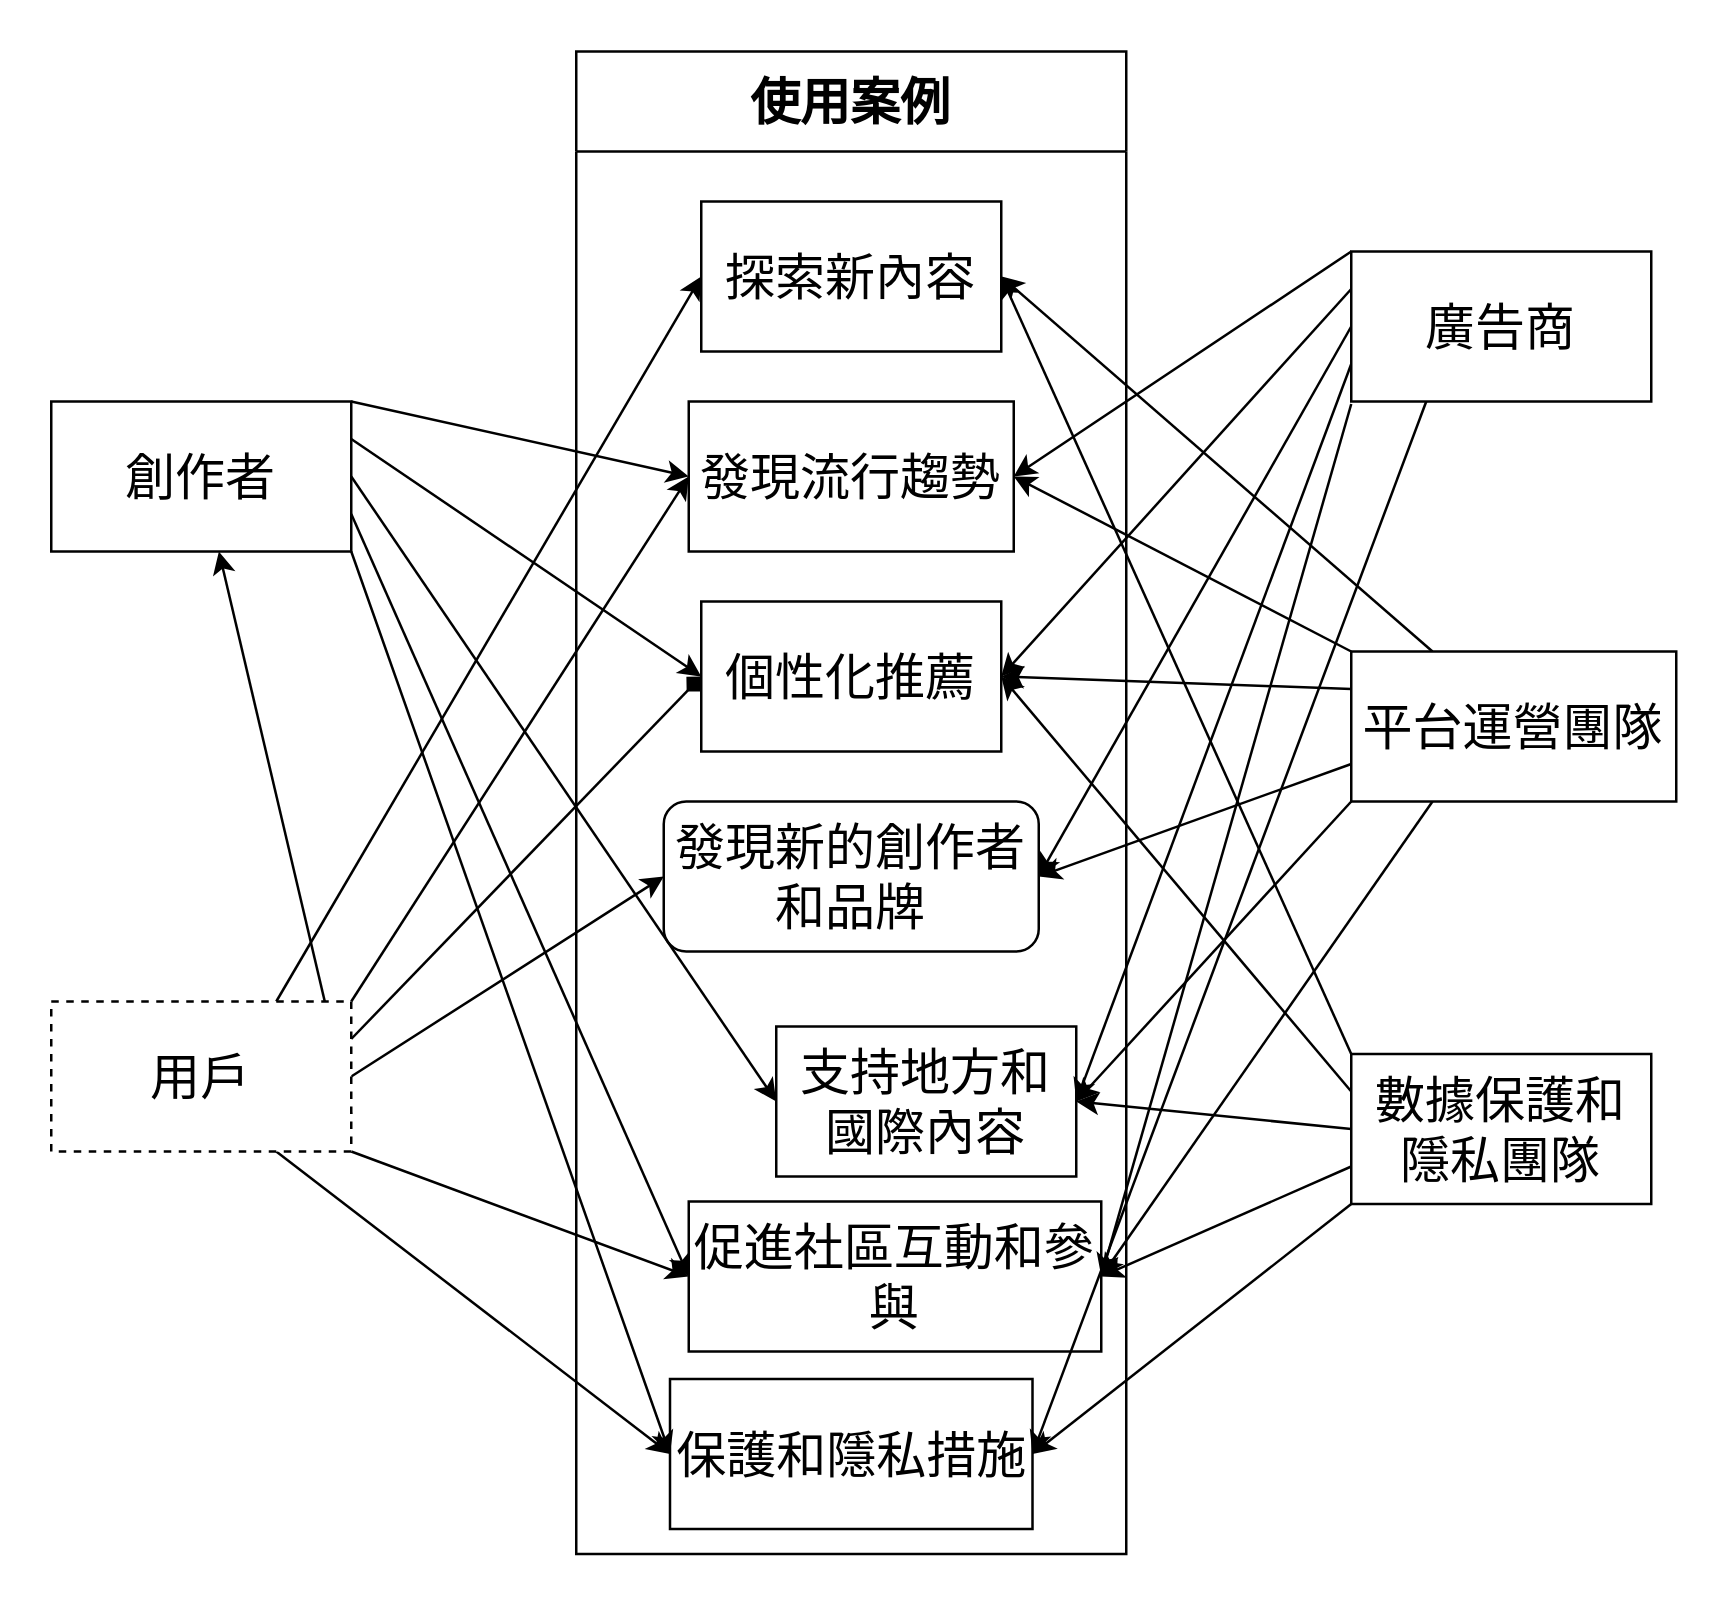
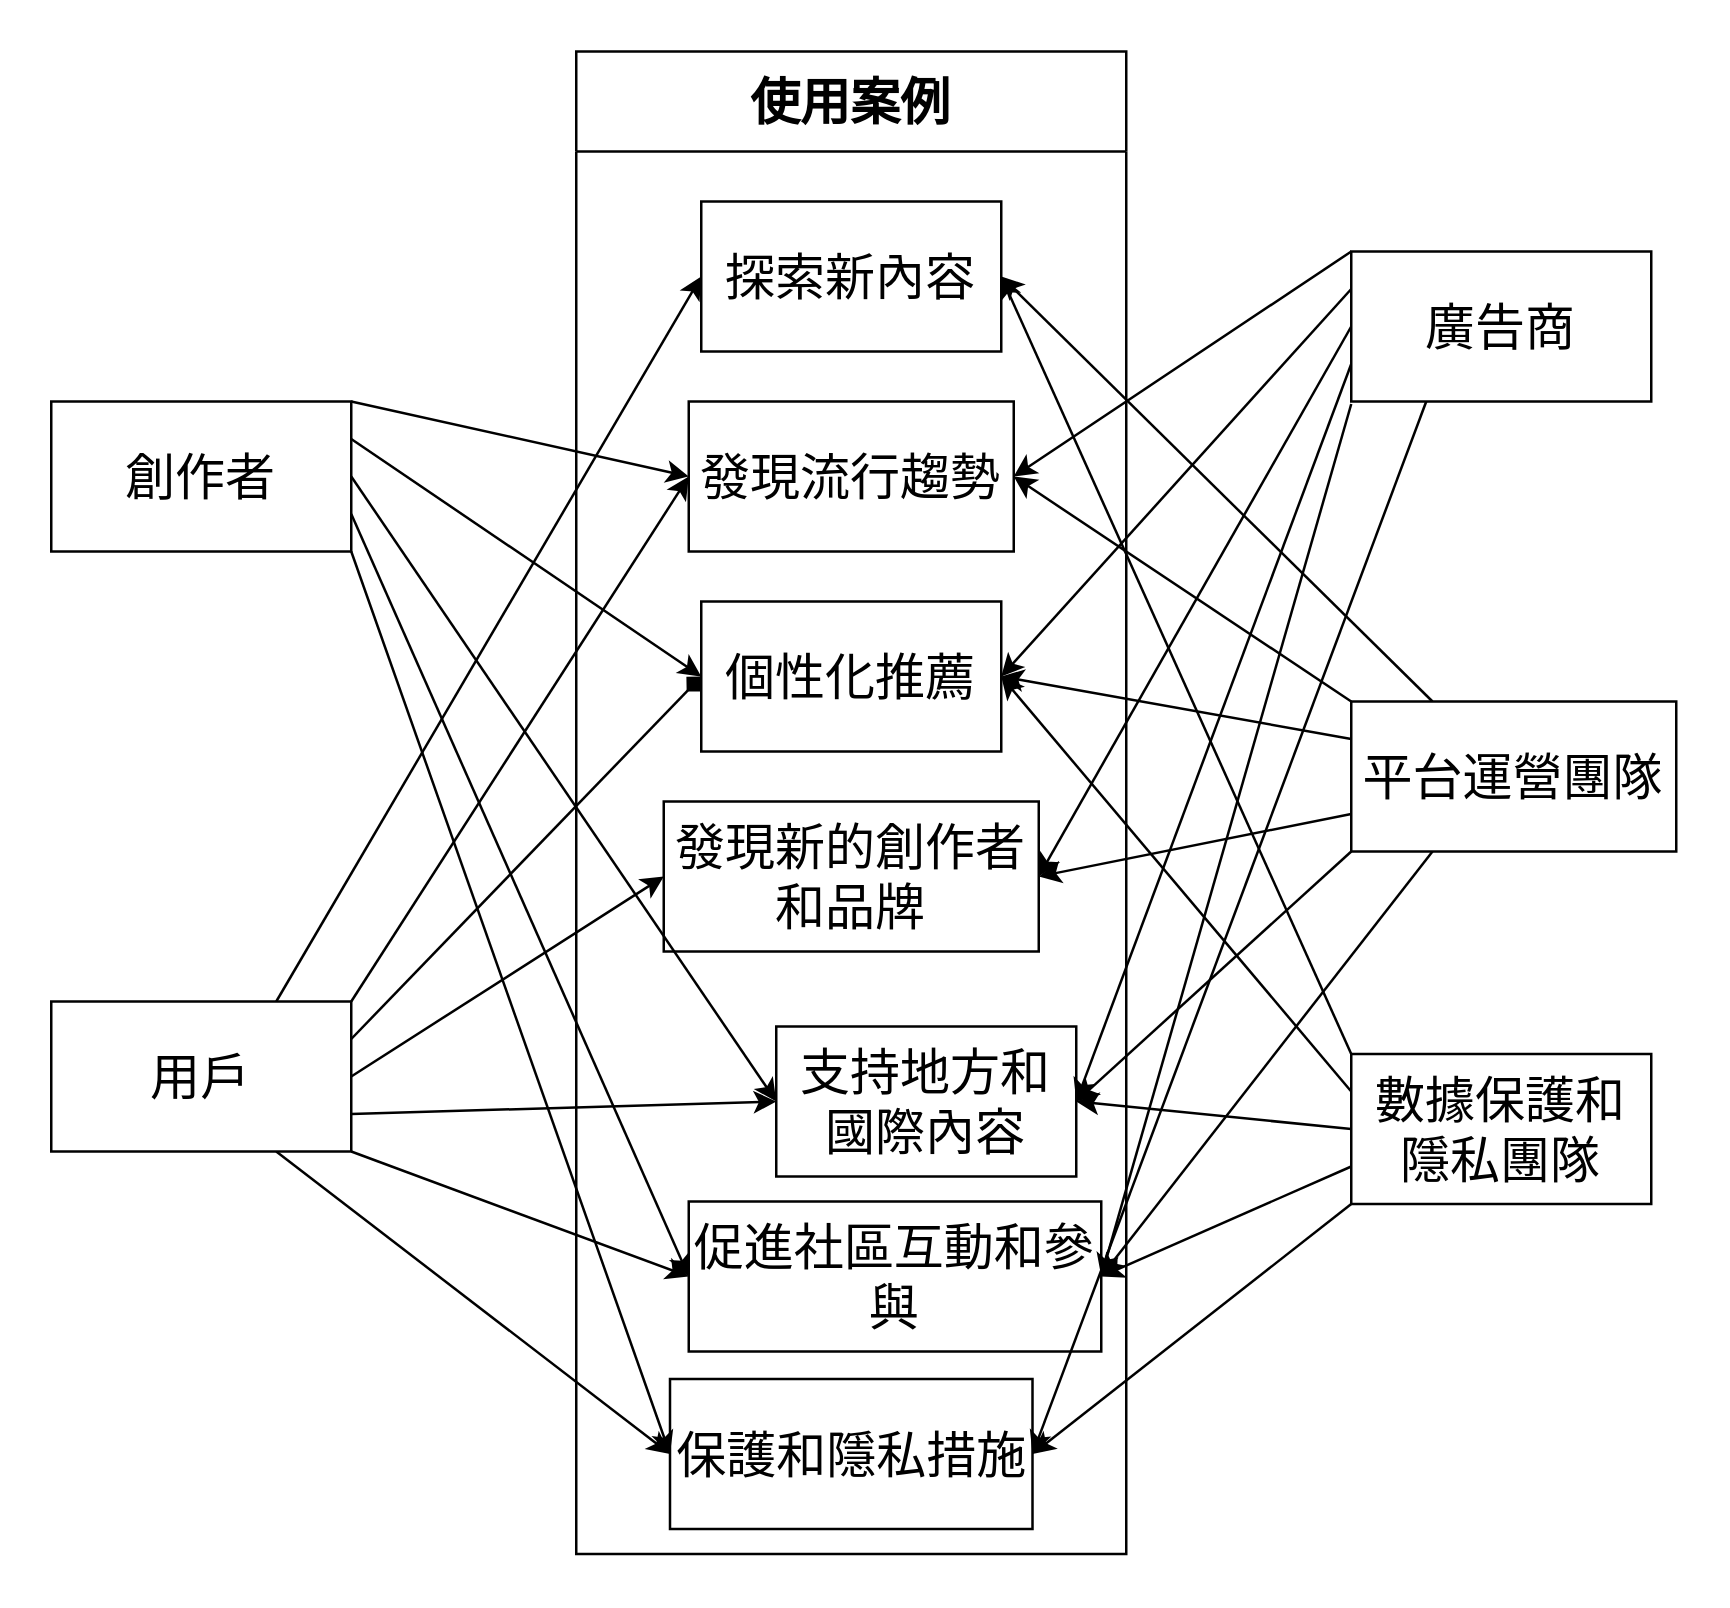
node "平台運營團隊": moved (1514, 726) -> (1514, 776)
edge "用戶" -> "創作者": now "用戶" -> "支持地方和國際內容"
node "發現新的創作者和品牌": shape rounded rectangle -> rectangle
node "用戶": style dashed -> solid
